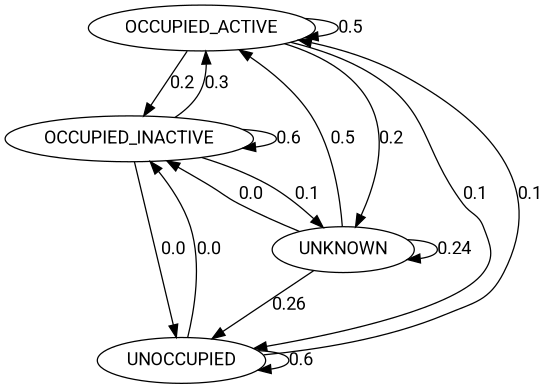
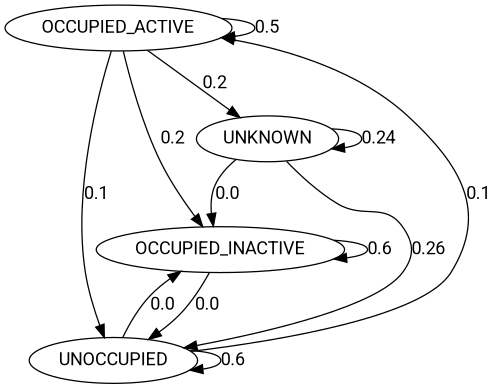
edge "OCCUPIED_INACTIVE" -> "OCCUPIED_ACTIVE": removed, label "0.3"
edge "UNKNOWN" -> "OCCUPIED_ACTIVE": removed, label "0.5"
edge "OCCUPIED_INACTIVE" -> "UNKNOWN": removed, label "0.1"
